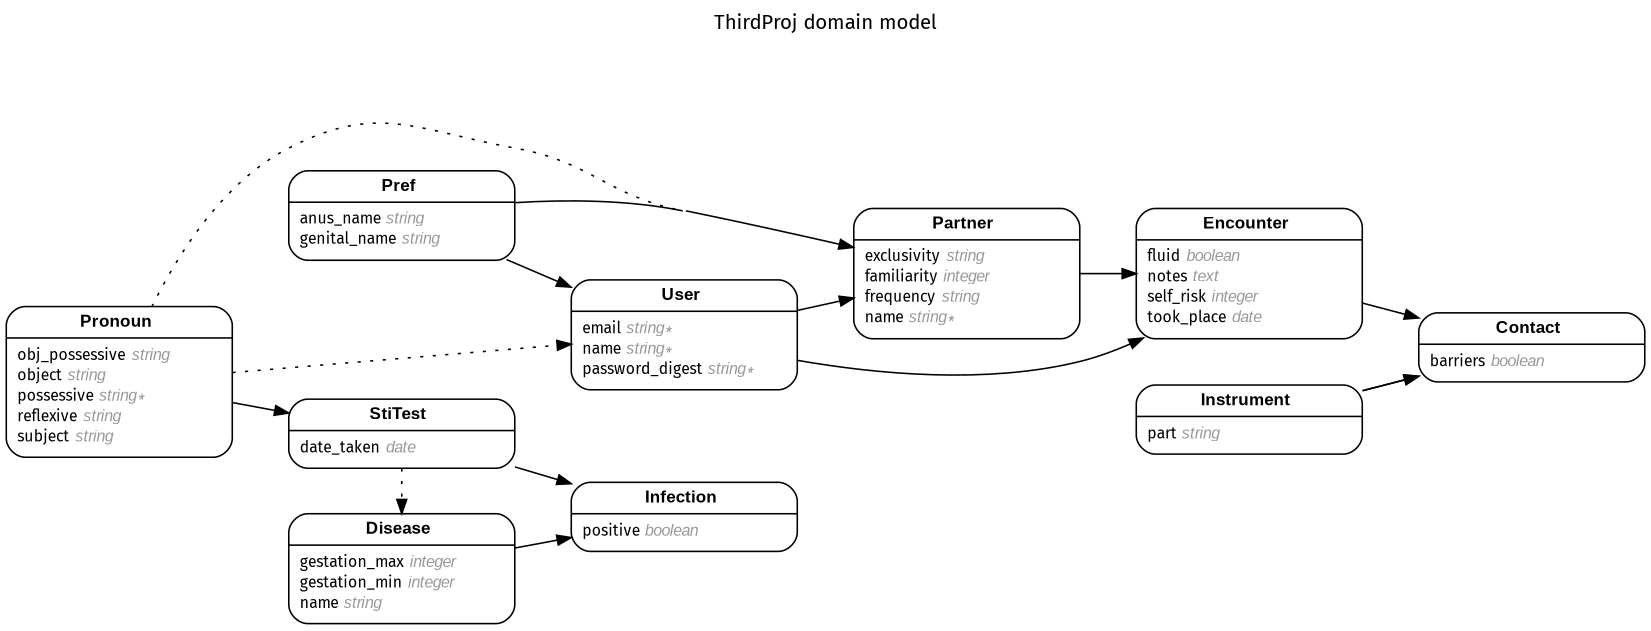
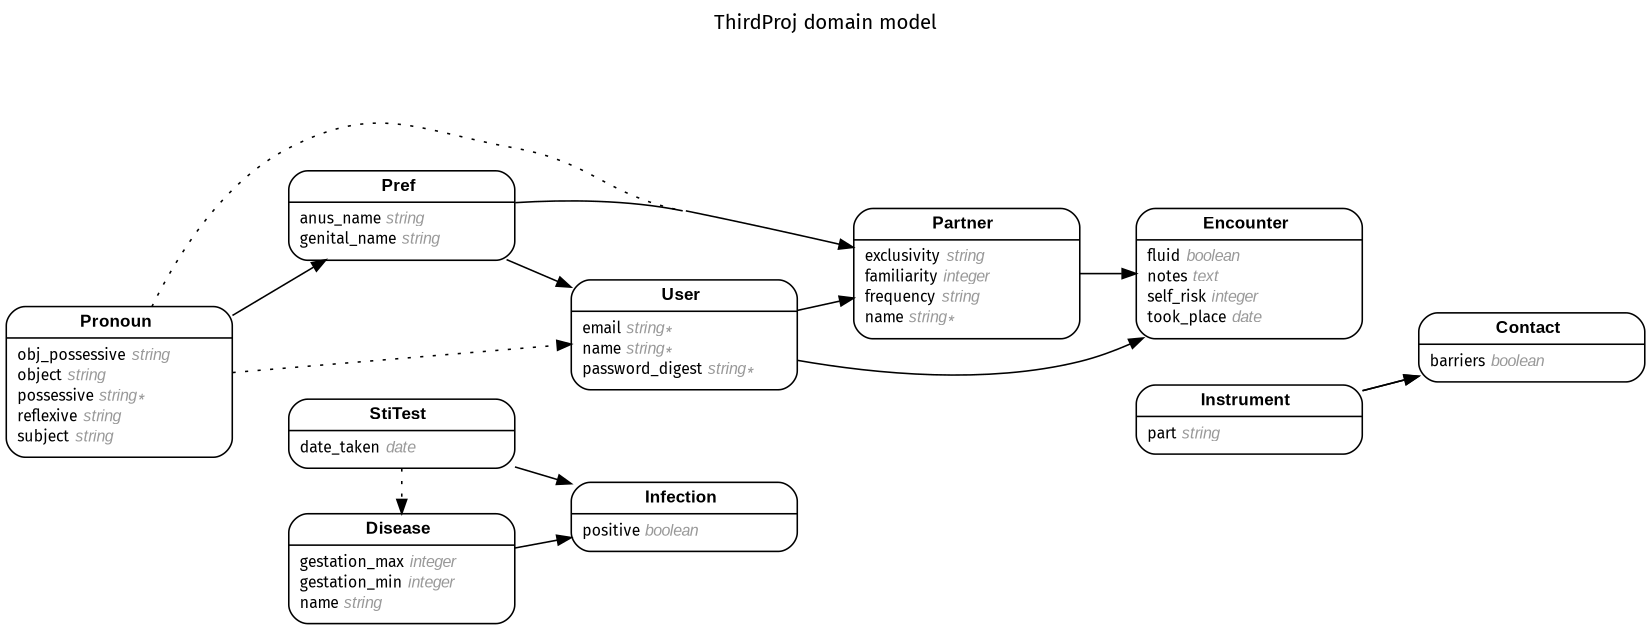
edge "Encounter" -- "Contact": removed
edge "Pronoun" -- "StiTest": now "Pronoun" -- "Pref"
